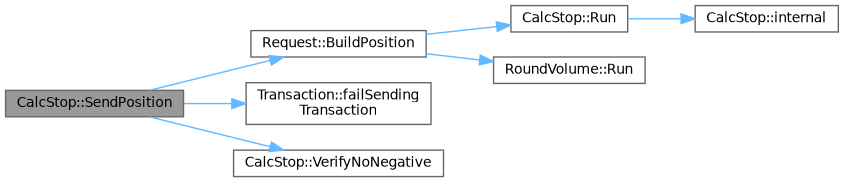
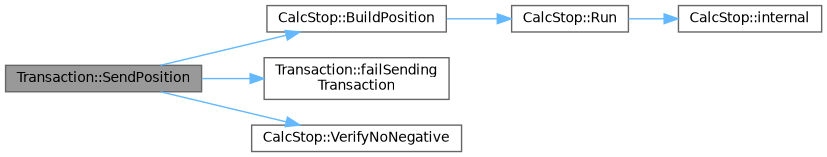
node "Request::BuildPosition": label "Request::BuildPosition" -> "CalcStop::BuildPosition"
node "RoundVolume::Run": removed
node "CalcStop::SendPosition": label "CalcStop::SendPosition" -> "Transaction::SendPosition"
